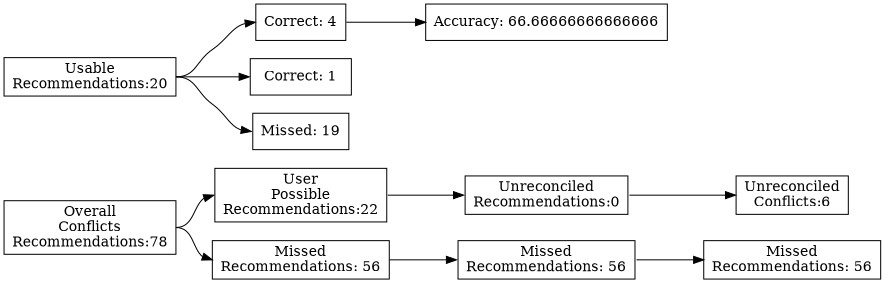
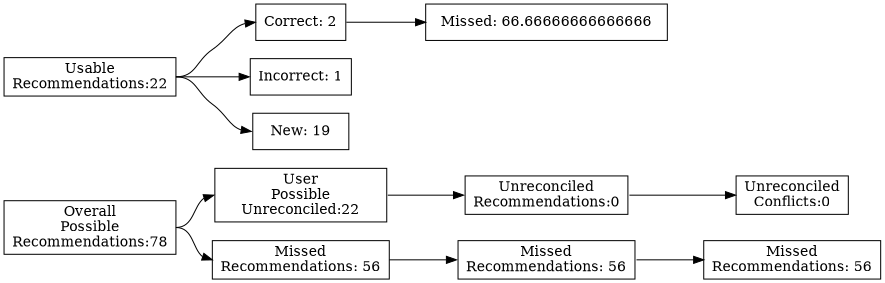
node "Correct: 4": label "Correct: 4" -> "Correct: 2"
node "Accuracy: 66.66666666666666": label "Accuracy: 66.66666666666666" -> "Missed: 66.66666666666666"
node "Usable Recommendations:20": label "Usable Recommendations:20" -> "Usable Recommendations:22"
node "Correct: 1": label "Correct: 1" -> "Incorrect: 1"
node "Missed: 19": label "Missed: 19" -> "New: 19"
node "User Possible Recommendations:22": label "User Possible Recommendations:22" -> "User Possible Unreconciled:22"
node "Unreconciled Conflicts:6": label "Unreconciled Conflicts:6" -> "Unreconciled Conflicts:0"
node "Overall Conflicts Recommendations:78": label "Overall Conflicts Recommendations:78" -> "Overall Possible Recommendations:78"
